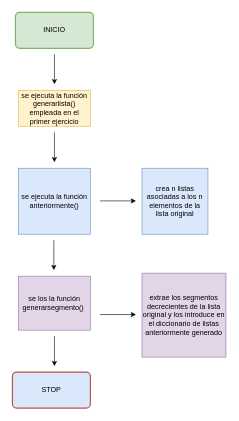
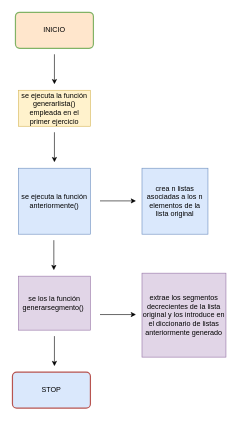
node "INICIO": fillcolor #d5e8d4 -> #ffe6cc
